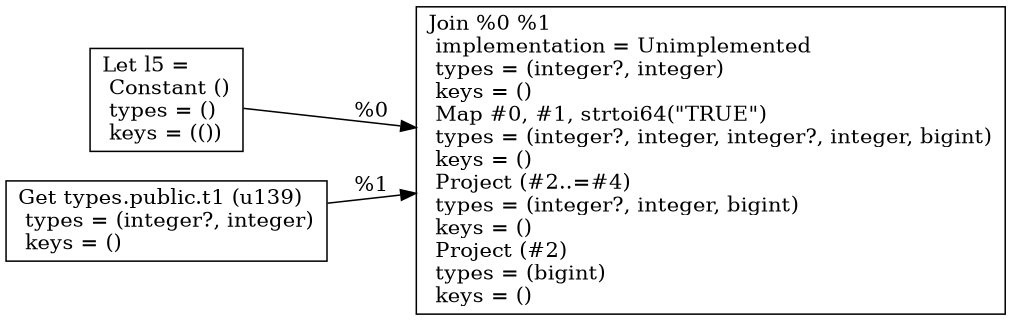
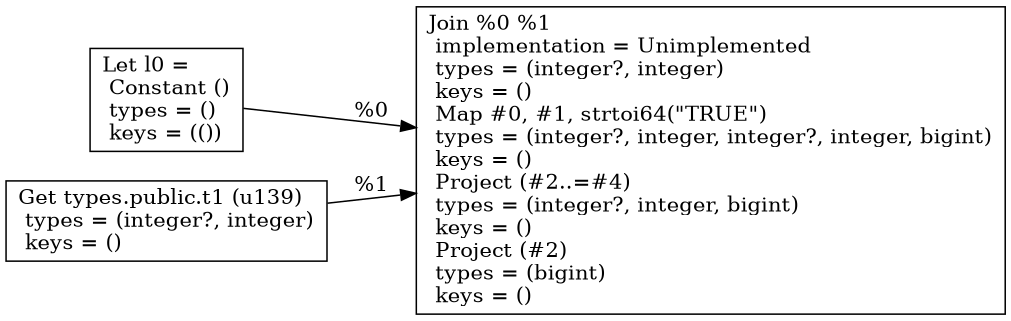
node "Let l5 = Constant () types = () keys = (())": label "Let l5 = Constant () types = () keys = (())" -> "Let l0 = Constant () types = () keys = (())"
